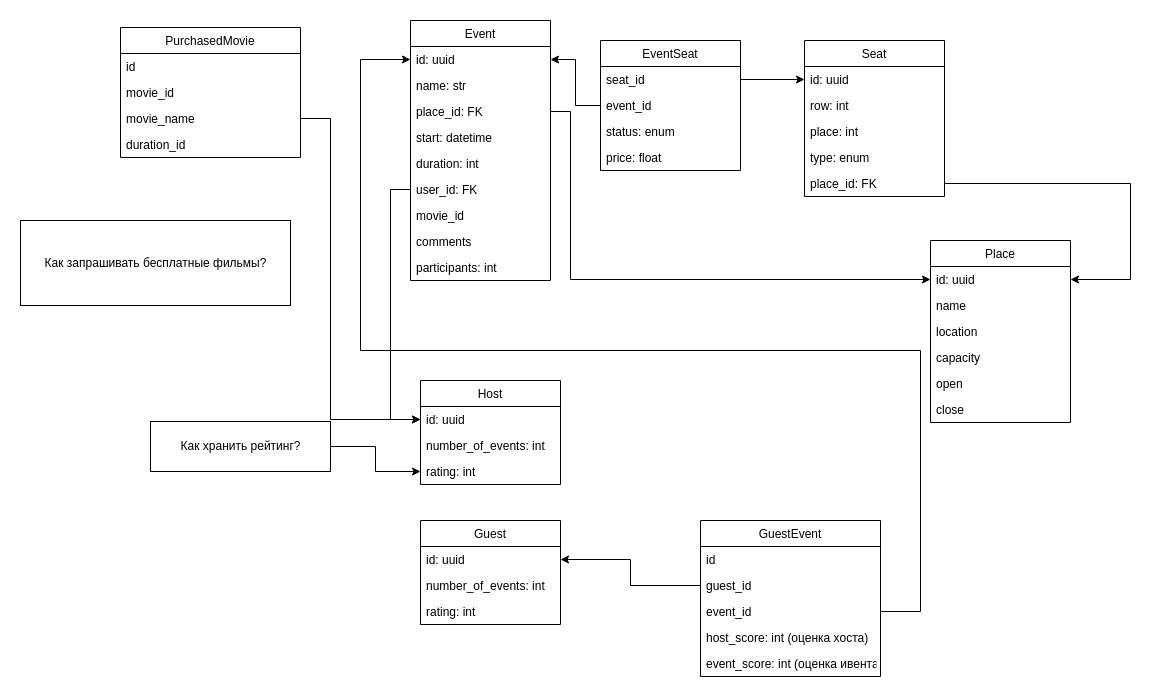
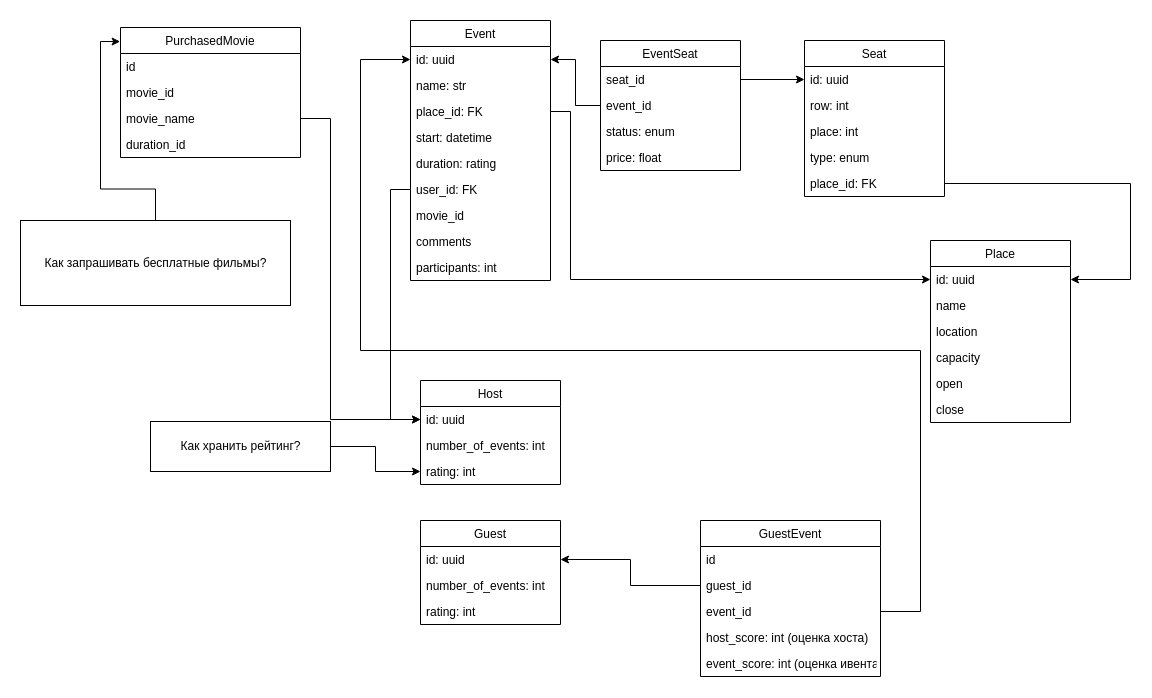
edge "Как запрашивать бесплатные фильмы?" -> "PurchasedMovie": added
node "duration: int": label "duration: int" -> "duration: rating"
